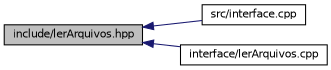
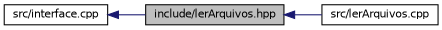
edge "src/interface.cpp" -> "include/lerArquivos.hpp": reversed
node "interface/lerArquivos.cpp": label "interface/lerArquivos.cpp" -> "src/lerArquivos.cpp"
